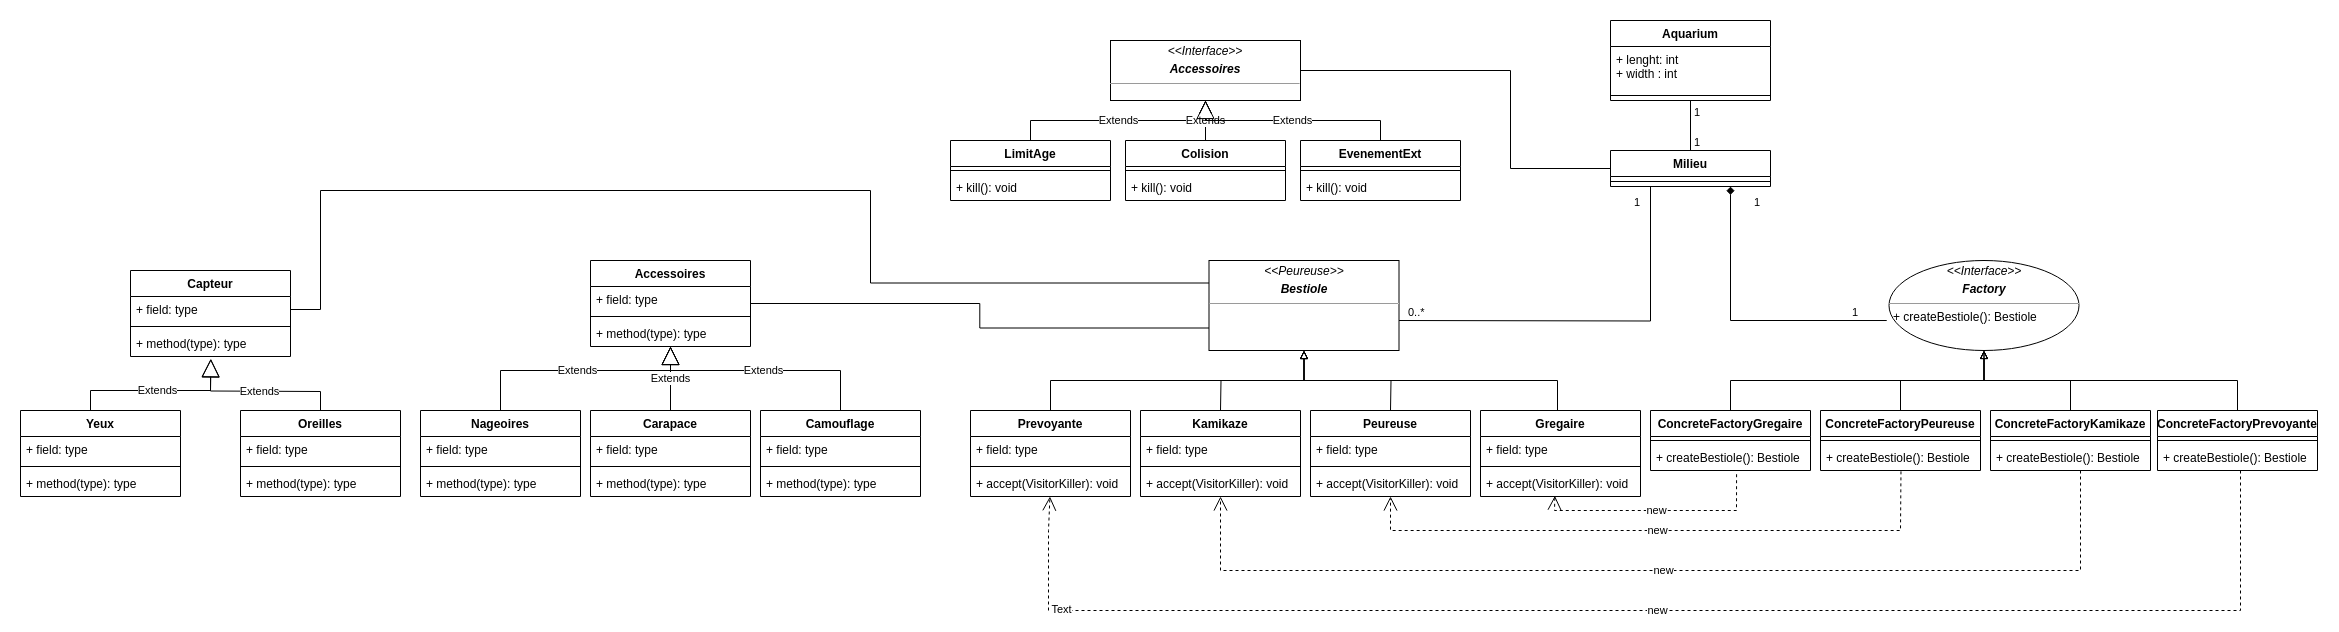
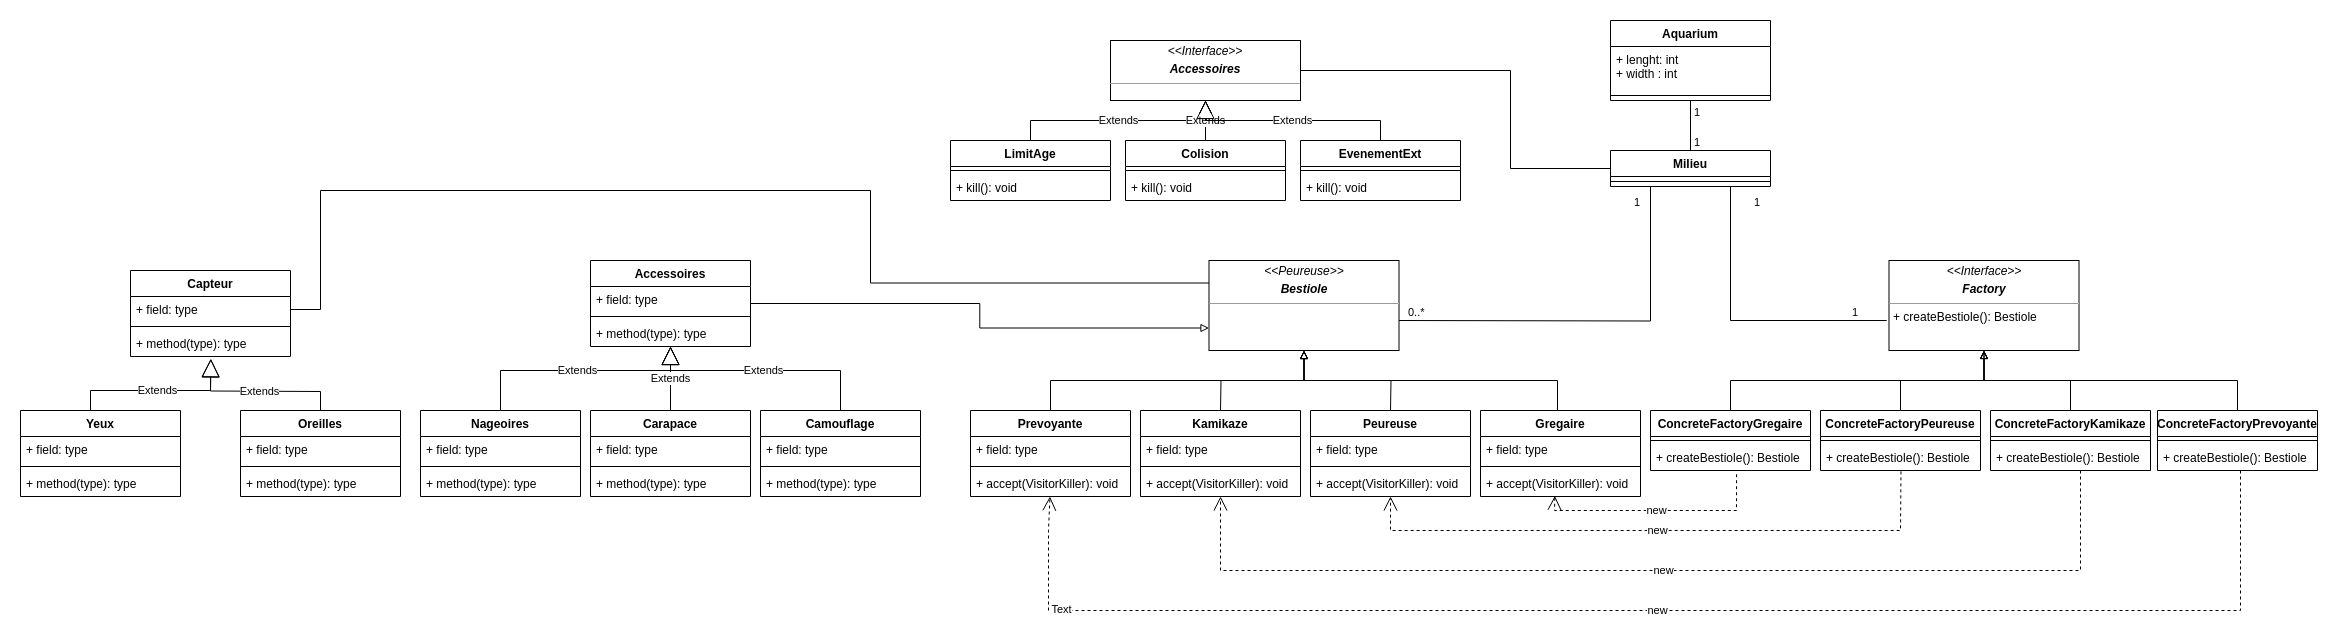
edge "<<Interface>> Factory + createBestiole(): Bestiole" -> "Milieu": arrowhead diamond -> none
node "<<Interface>> Factory + createBestiole(): Bestiole": shape ellipse -> rectangle
edge "Accessoires" -- "<<Peureuse>> Bestiole": arrowhead none -> block
